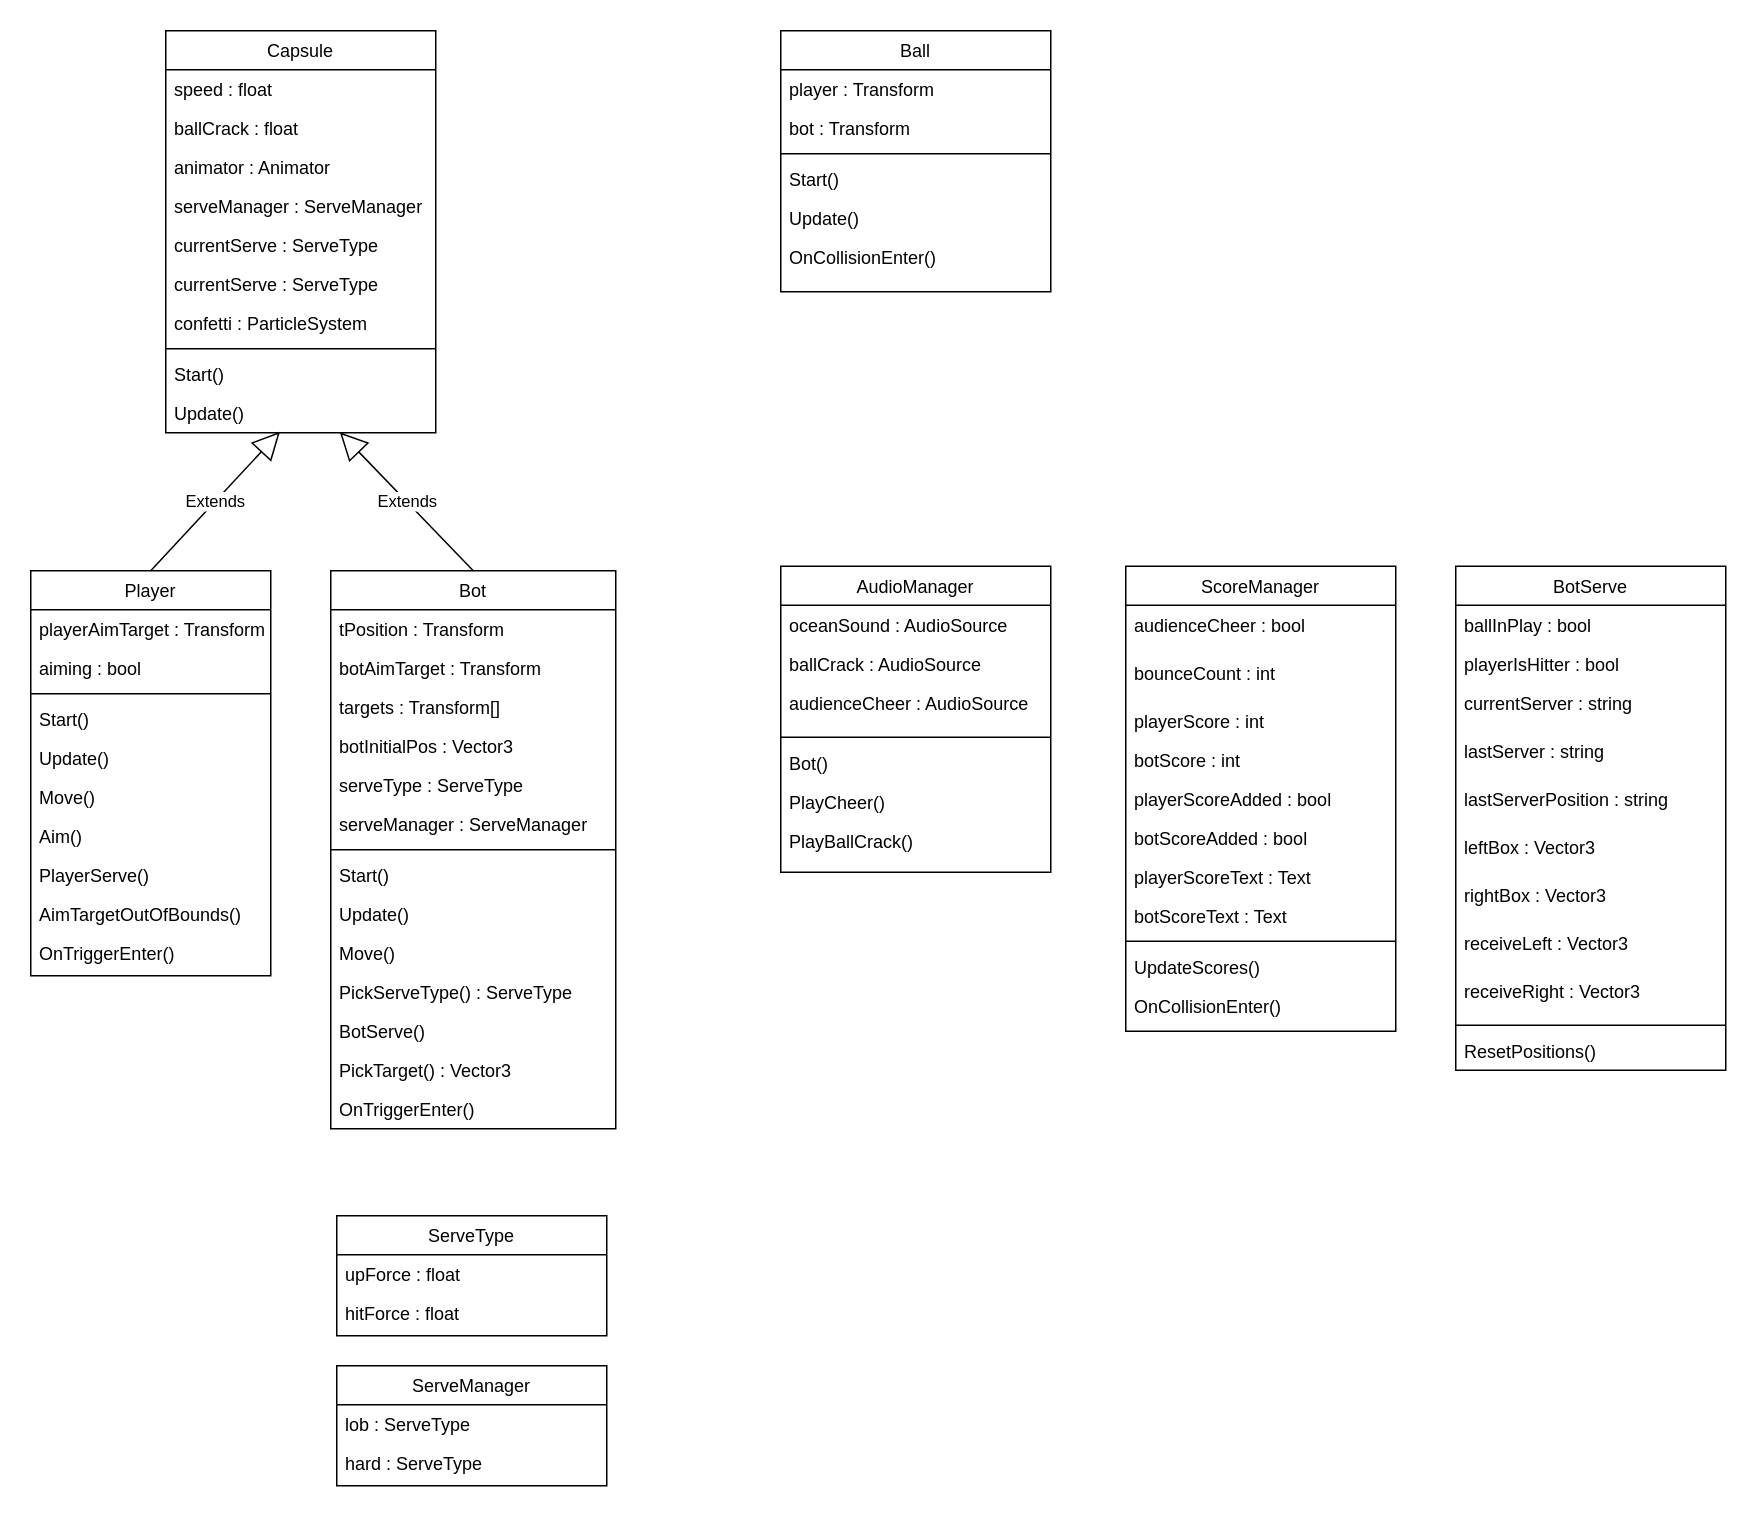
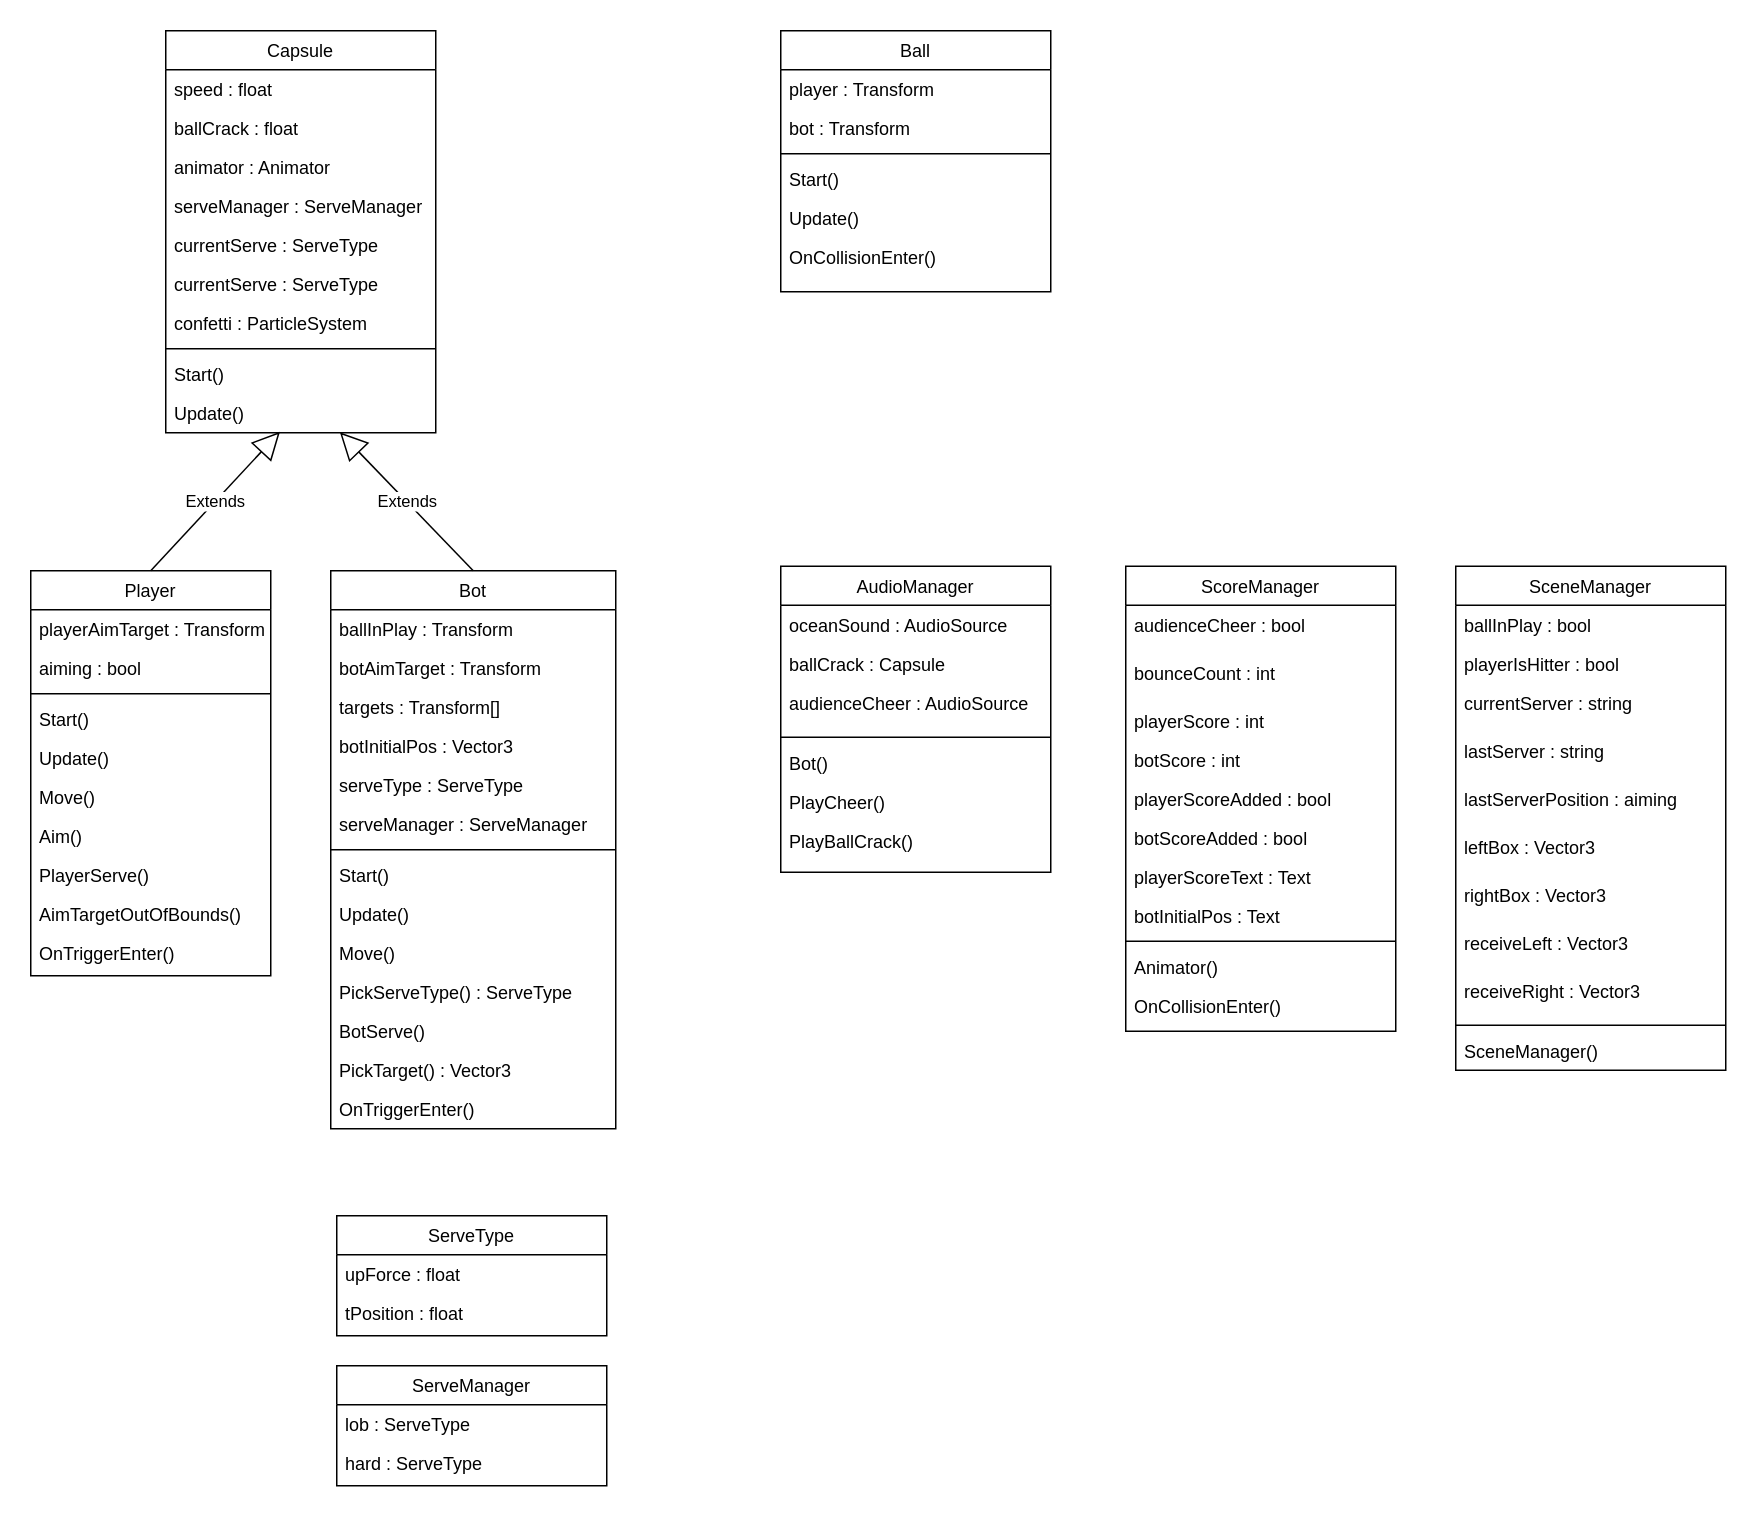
node "BotServe": label "BotServe" -> "SceneManager"
node "tPosition : Transform": label "tPosition : Transform" -> "ballInPlay : Transform"
node "ballCrack : AudioSource": label "ballCrack : AudioSource" -> "ballCrack : Capsule"
node "lastServerPosition : string": label "lastServerPosition : string" -> "lastServerPosition : aiming"
node "botScoreText : Text": label "botScoreText : Text" -> "botInitialPos : Text"
node "UpdateScores()": label "UpdateScores()" -> "Animator()"
node "ResetPositions()": label "ResetPositions()" -> "SceneManager()"
node "hitForce : float": label "hitForce : float" -> "tPosition : float"
